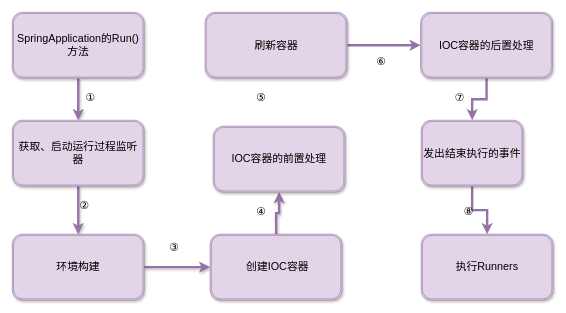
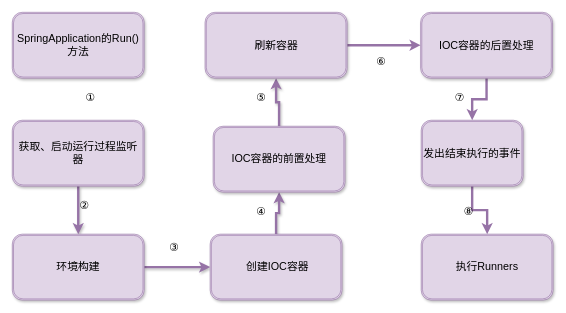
edge "SpringApplication的Run()方法" -> "获取、启动运行过程监听器": removed
edge "IOC容器的前置处理" -> "刷新容器": added
